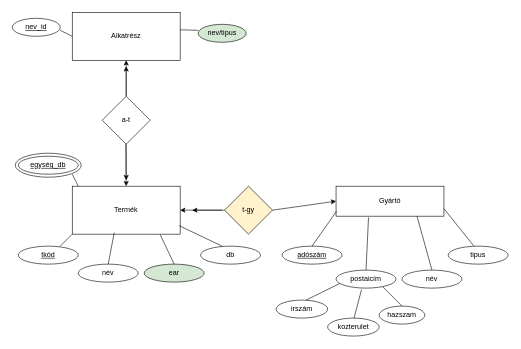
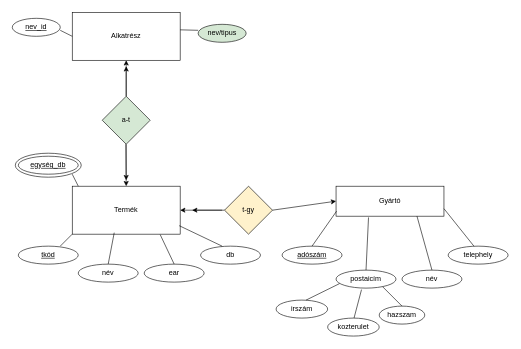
node "a-t": fillcolor #ffffff -> #d5e8d4
node "tipus": label "tipus" -> "telephely"
node "ear": fillcolor #d5e8d4 -> #ffffff
